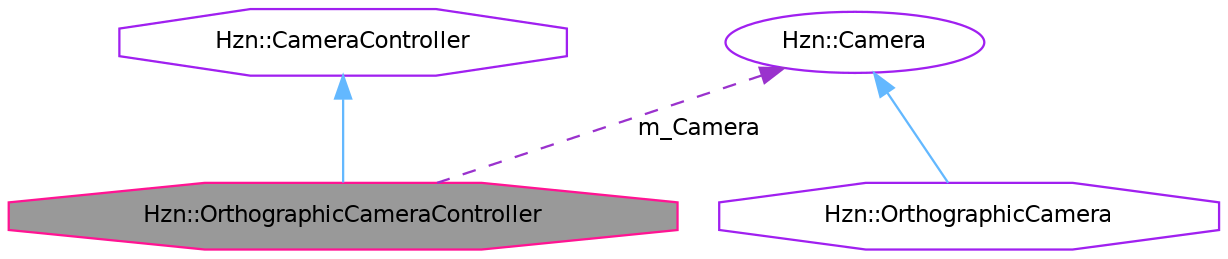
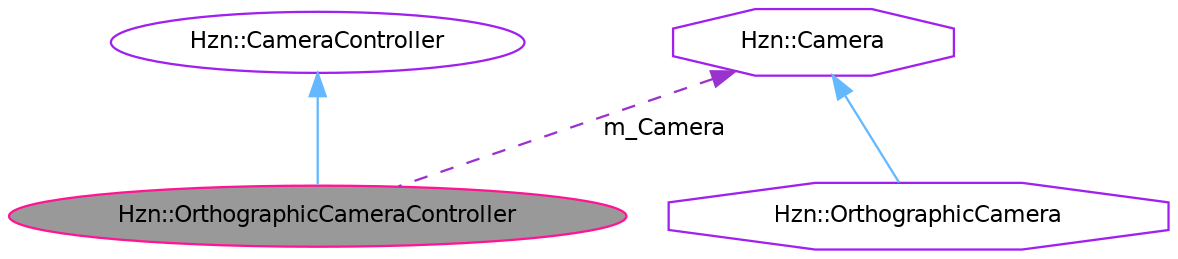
node "Hzn::CameraController": shape octagon -> ellipse
node "Hzn::Camera": shape ellipse -> octagon
node "Hzn::OrthographicCameraController": shape octagon -> ellipse
